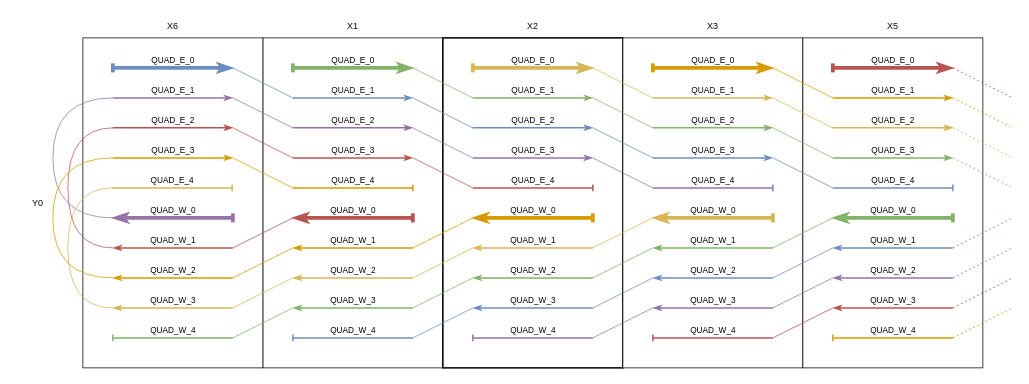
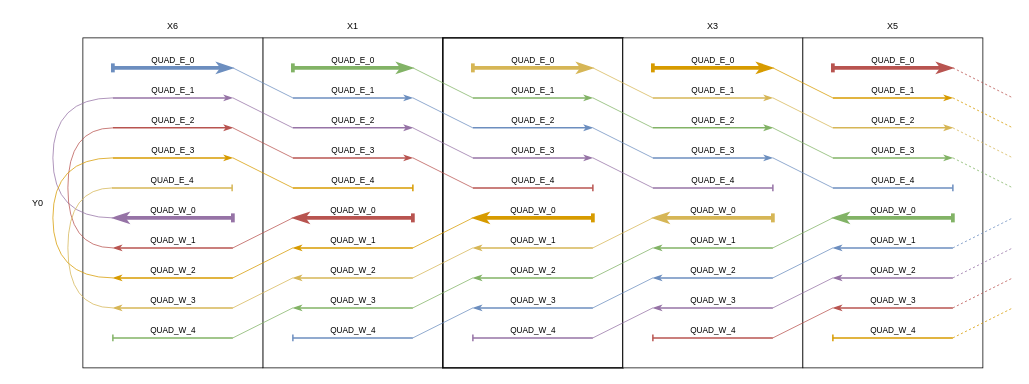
node "X2": removed
